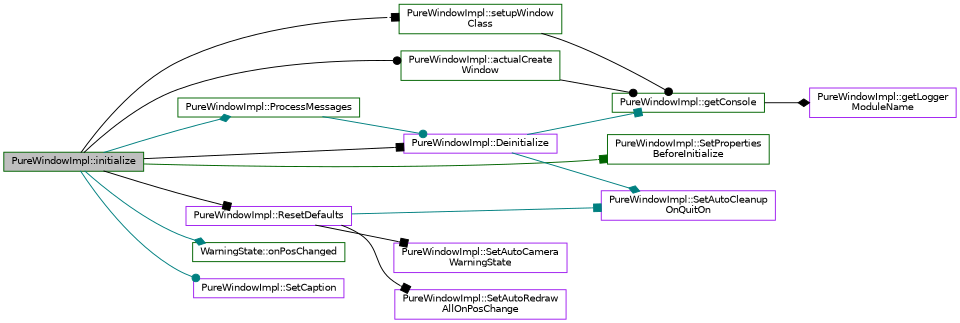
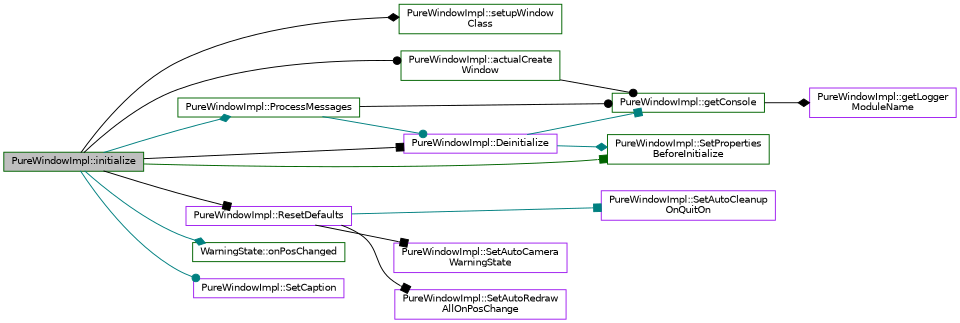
edge "PureWindowImpl::initialize" -> "PureWindowImpl::setupWindow Class": arrowhead box -> diamond
edge "PureWindowImpl::setupWindow Class" -> "PureWindowImpl::getConsole": now "PureWindowImpl::ProcessMessages" -> "PureWindowImpl::getConsole"
edge "PureWindowImpl::Deinitialize" -> "PureWindowImpl::SetAutoCleanup OnQuitOn": now "PureWindowImpl::Deinitialize" -> "PureWindowImpl::SetProperties BeforeInitialize"
